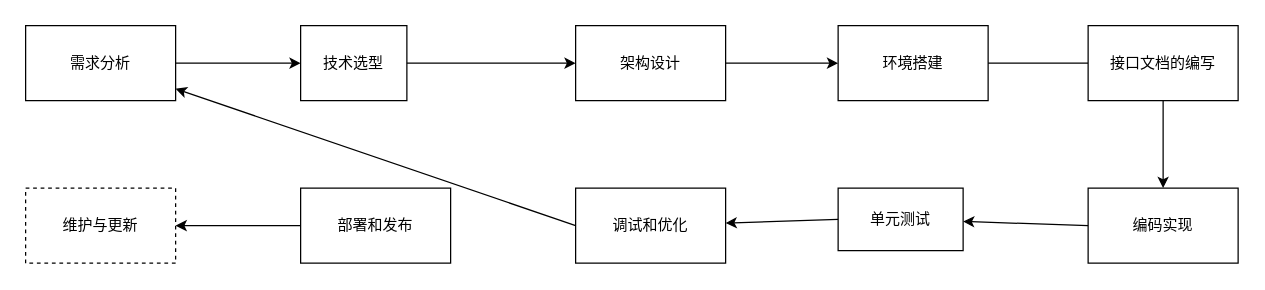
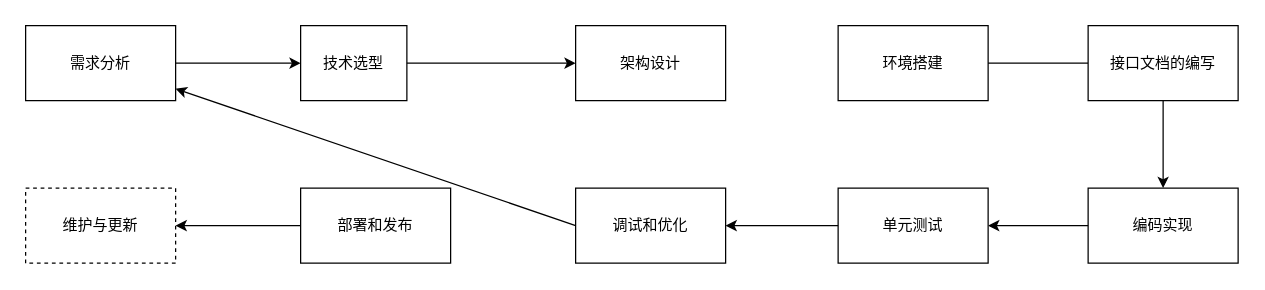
edge "架构设计" -> "环境搭建": removed
node "单元测试": size 125x63 -> 150x75
